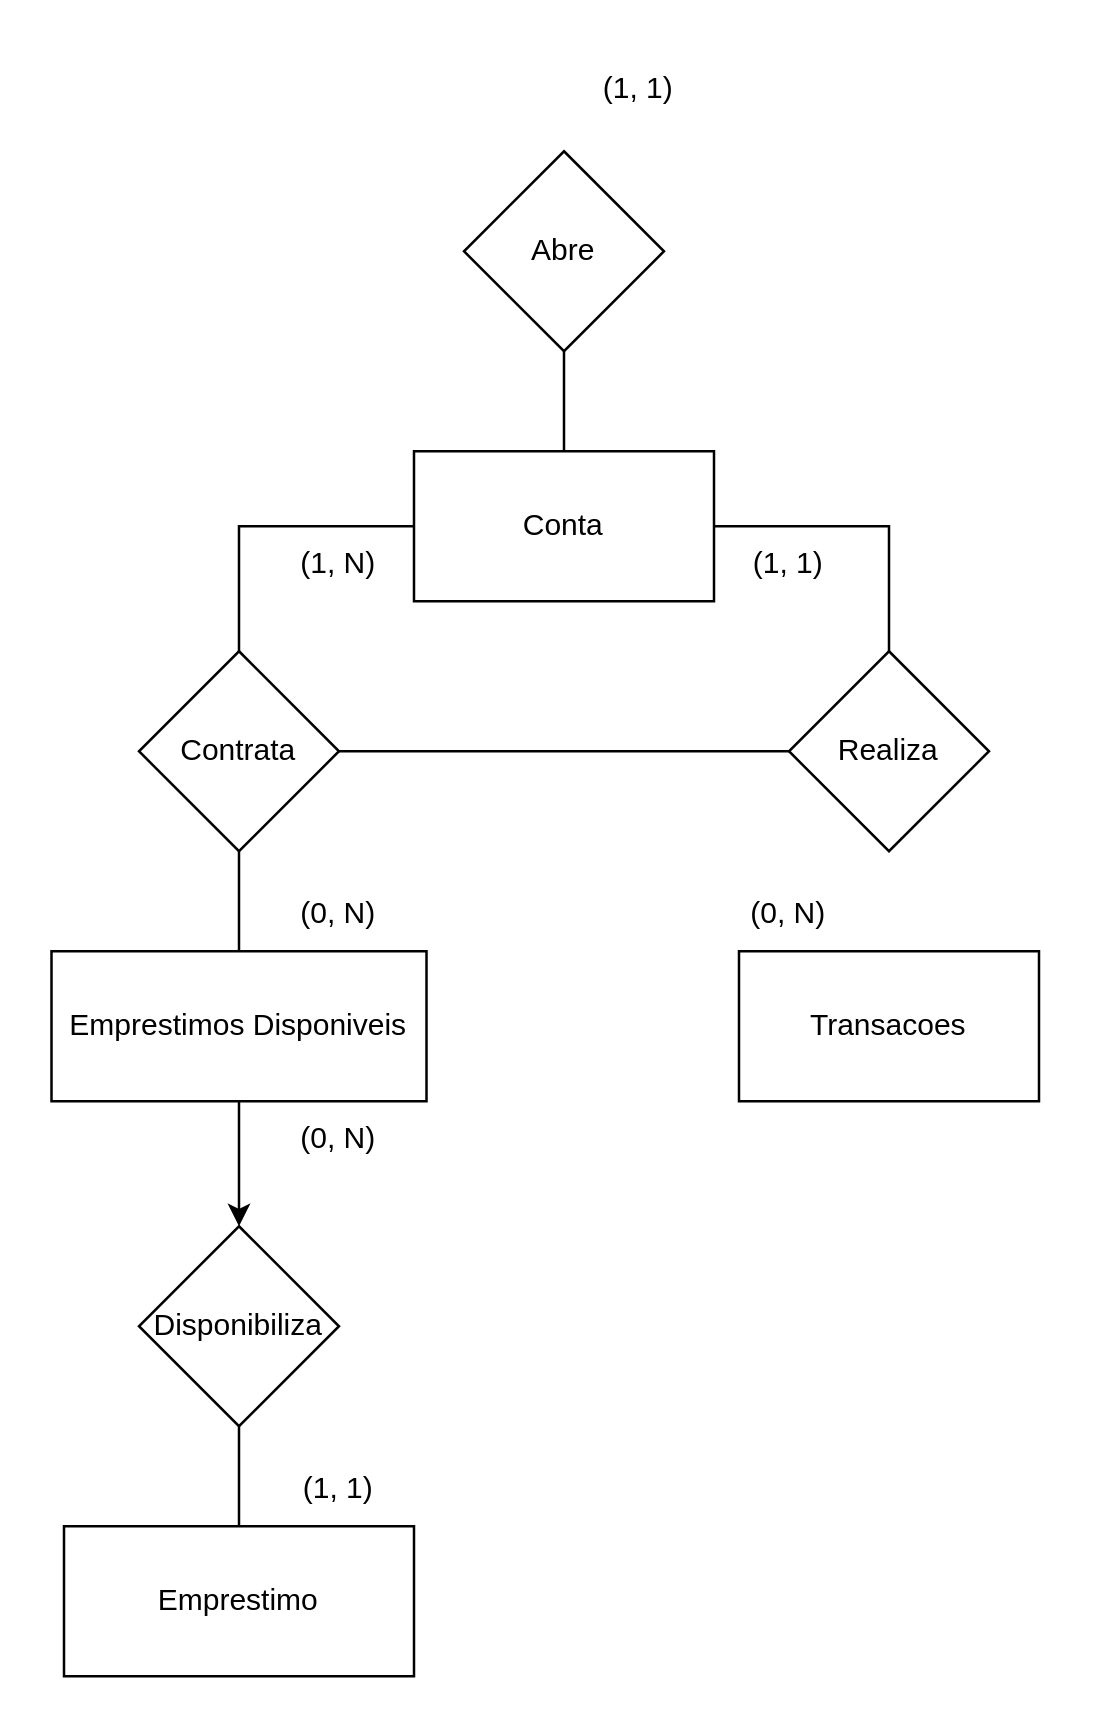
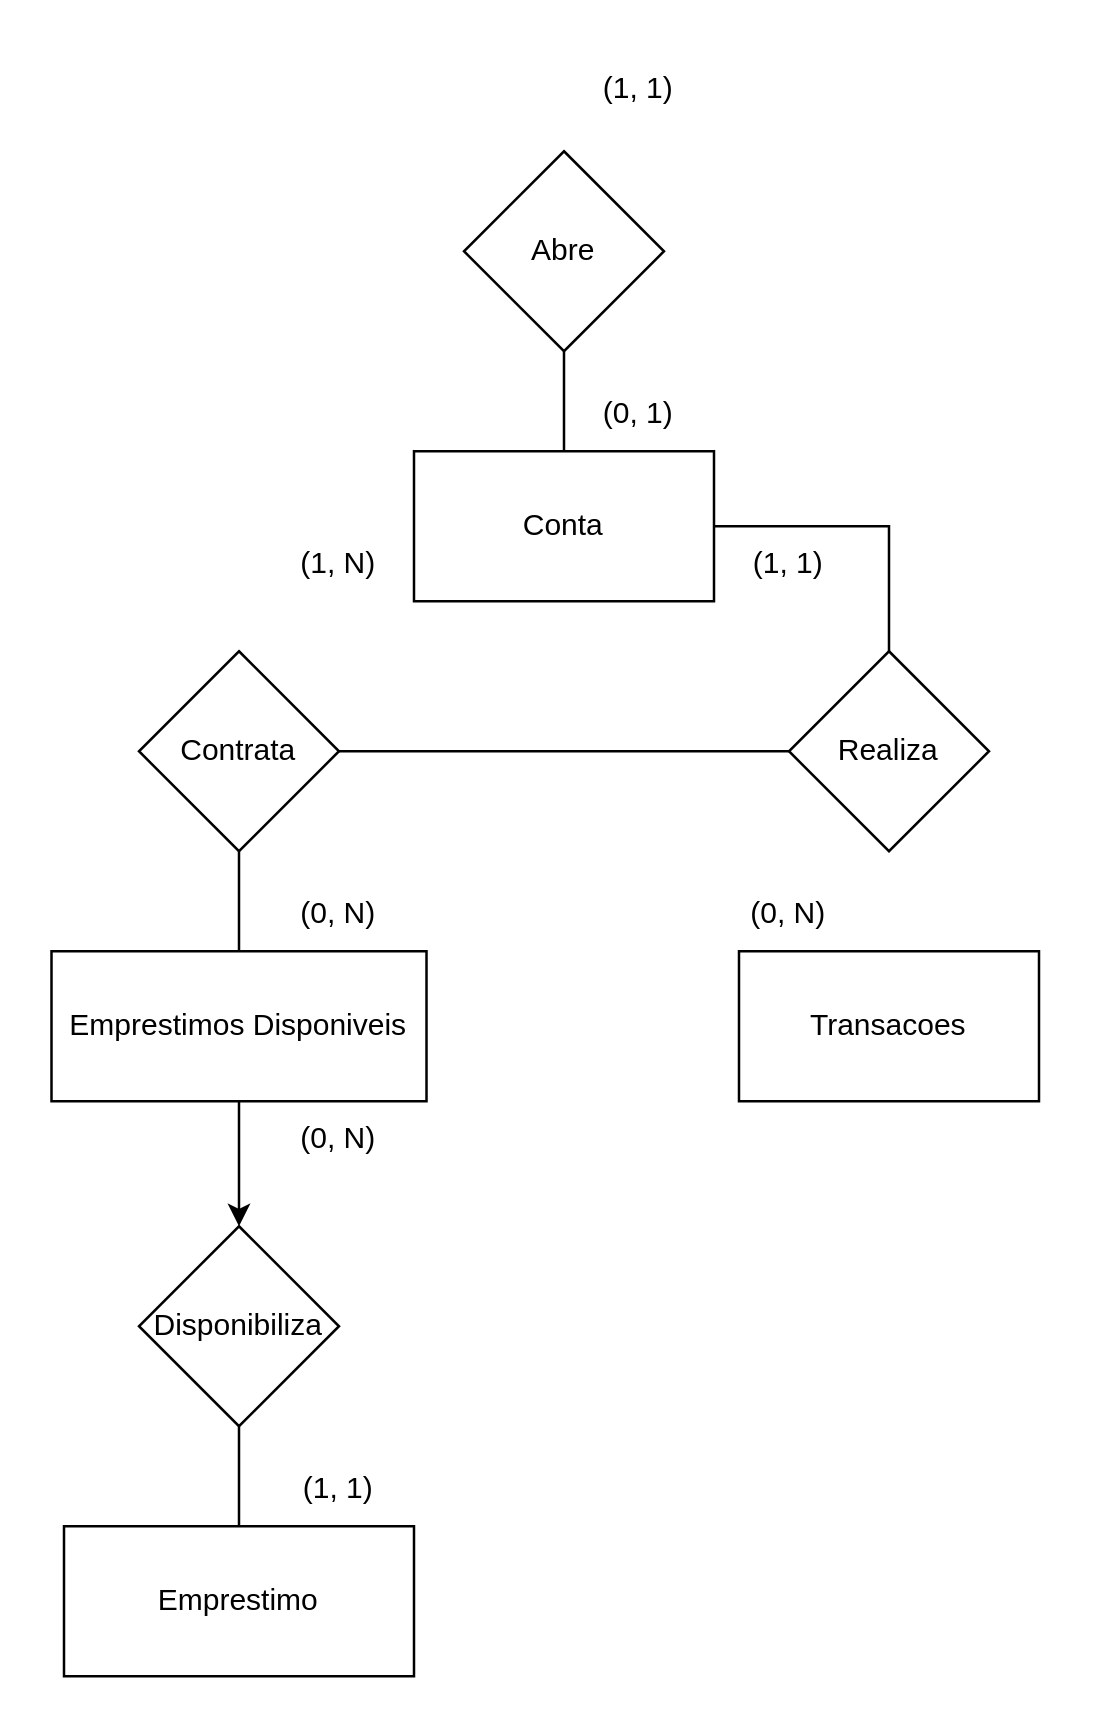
node "(0, 1)": added
edge "Conta" -- "Contrata": removed
